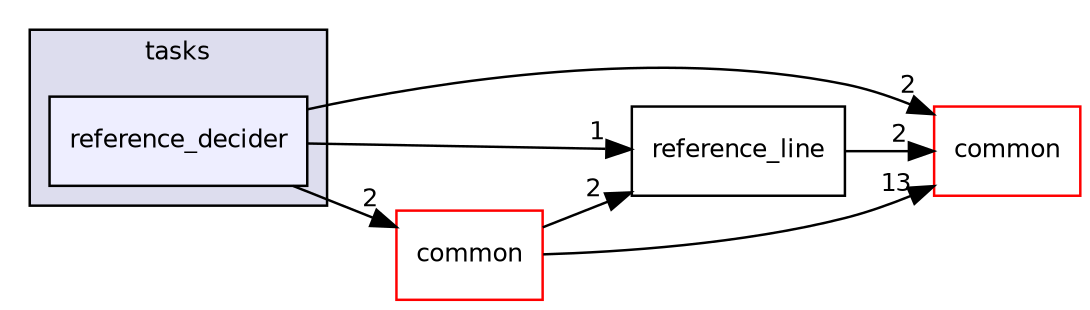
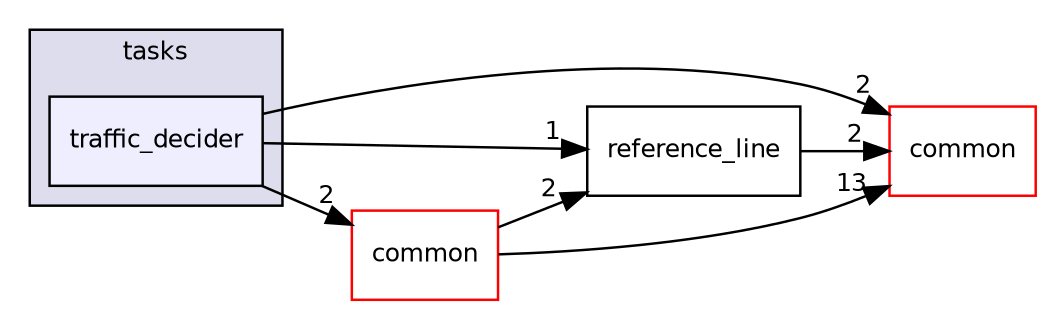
node "reference_decider": label "reference_decider" -> "traffic_decider"
